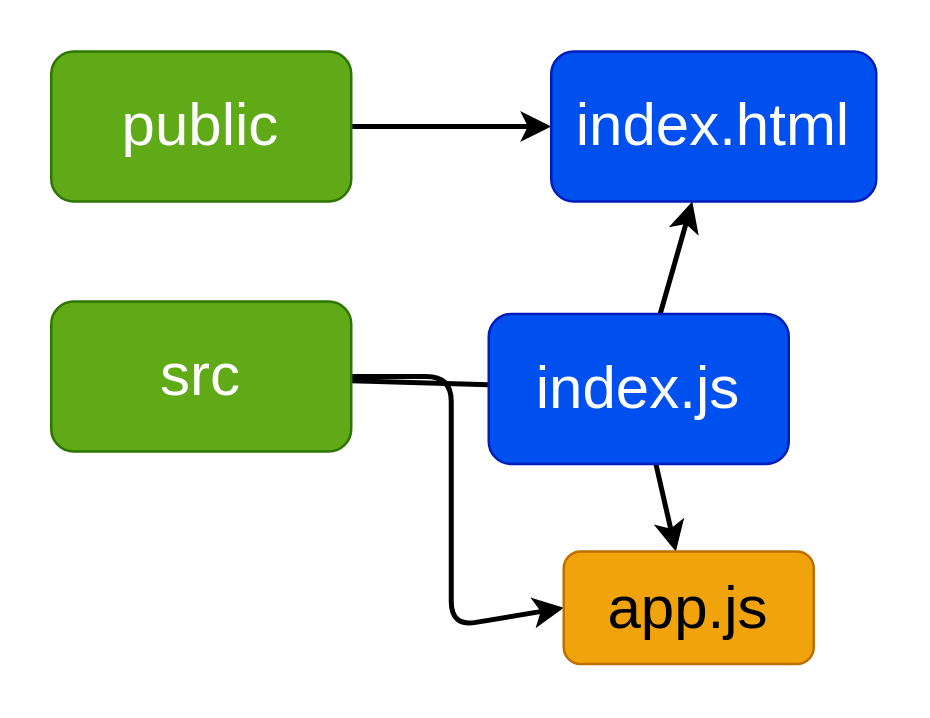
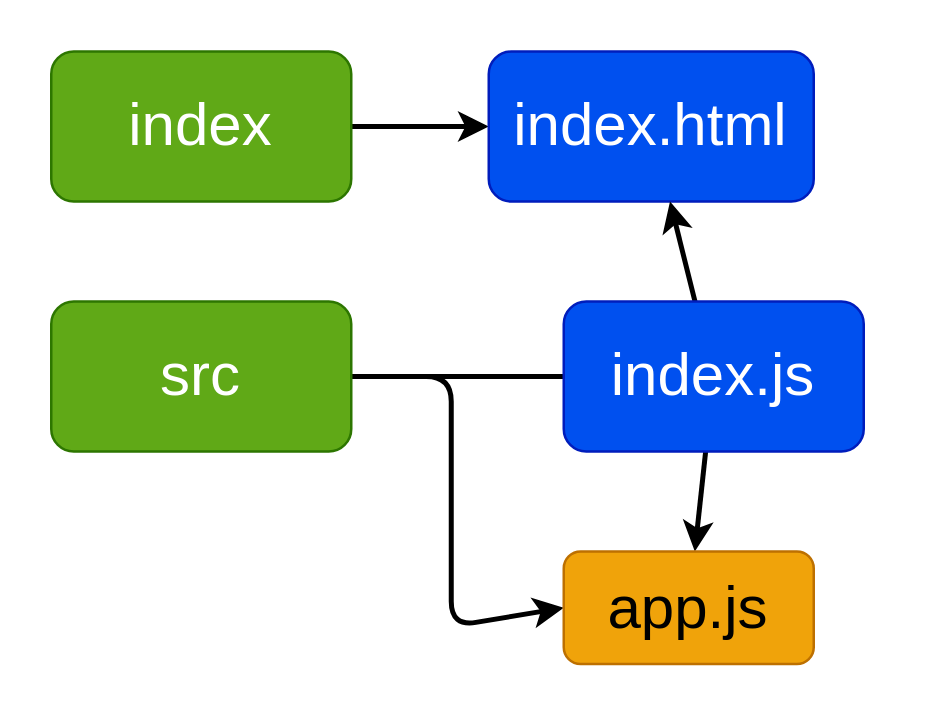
node "public": label "public" -> "index"
node "index.html": moved (714, 126) -> (651, 126)
node "index.js": moved (639, 389) -> (714, 376)
